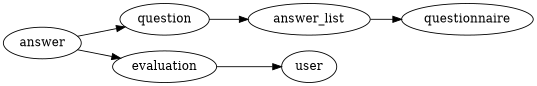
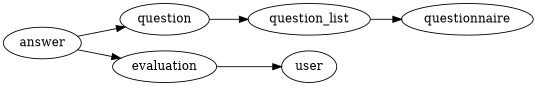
node "answer_list": label "answer_list" -> "question_list"
